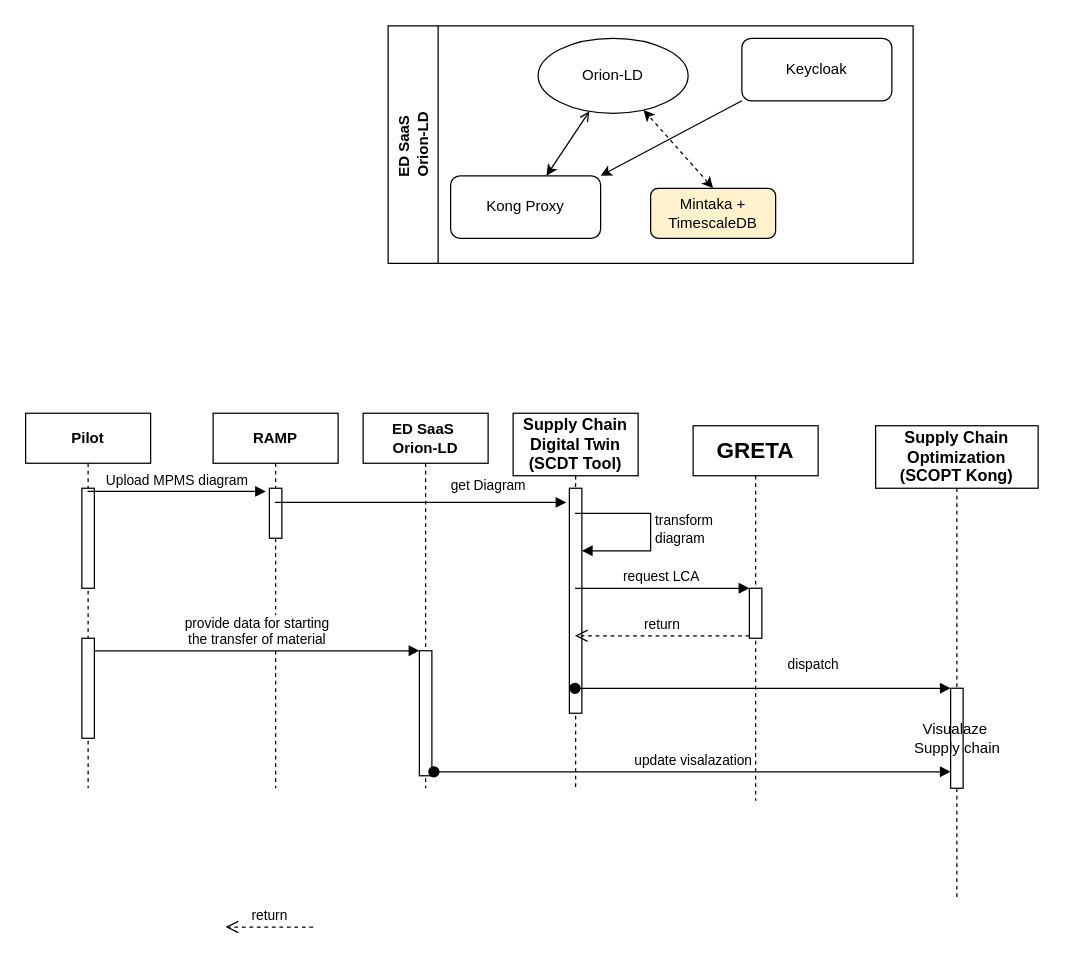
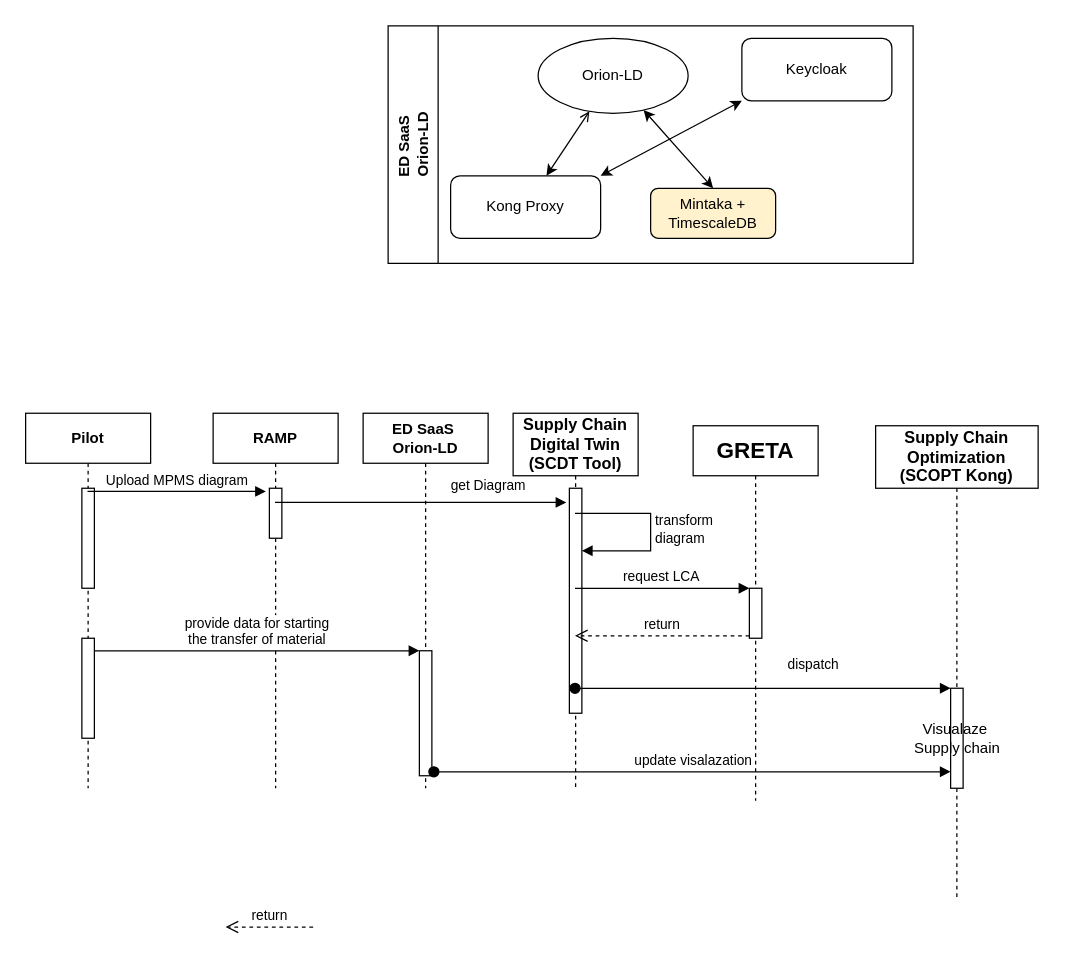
edge "Keycloak" -> "Kong Proxy": arrowhead none -> classic
edge "Orion-LD" -- "Mintaka + TimescaleDB": style dashed -> solid
